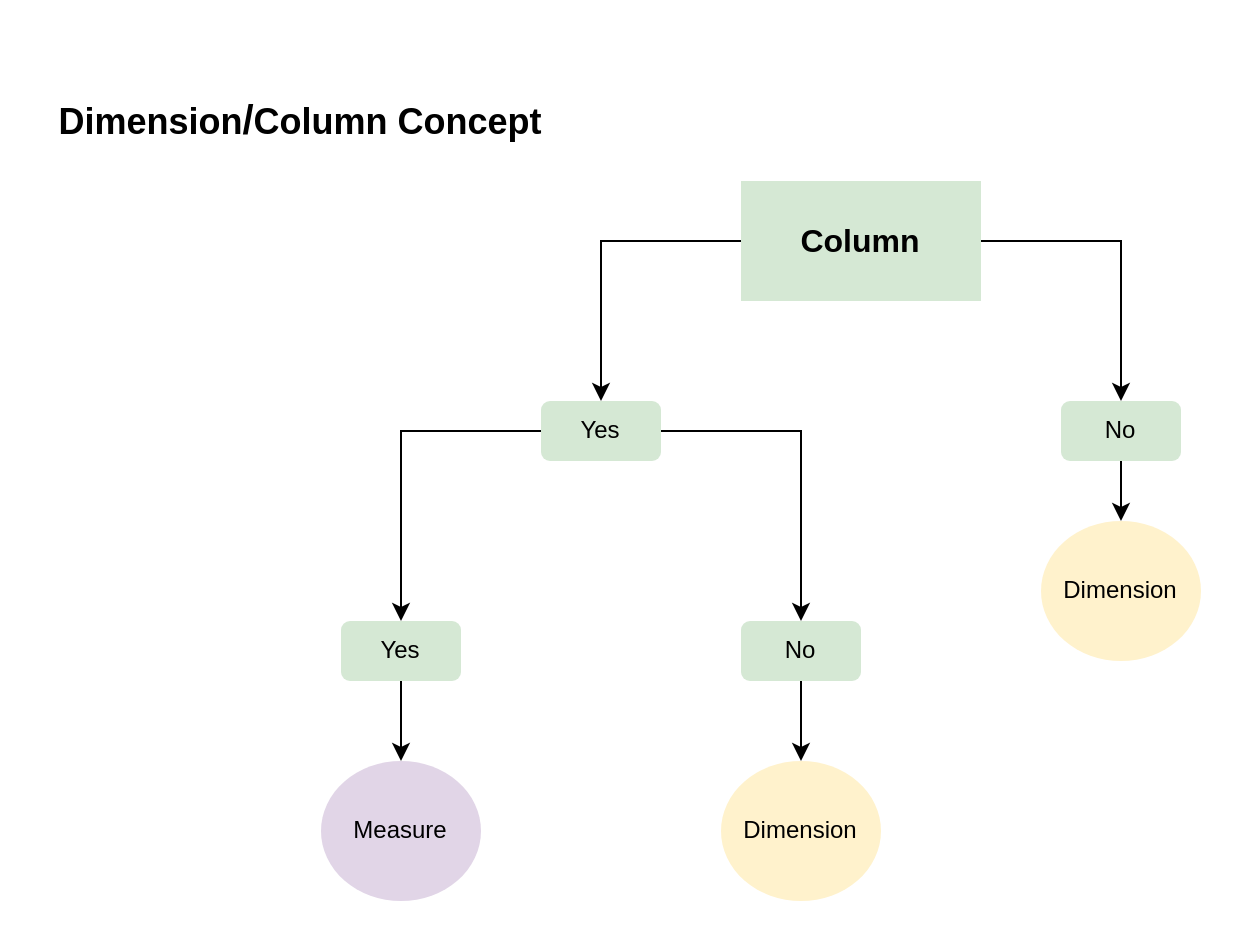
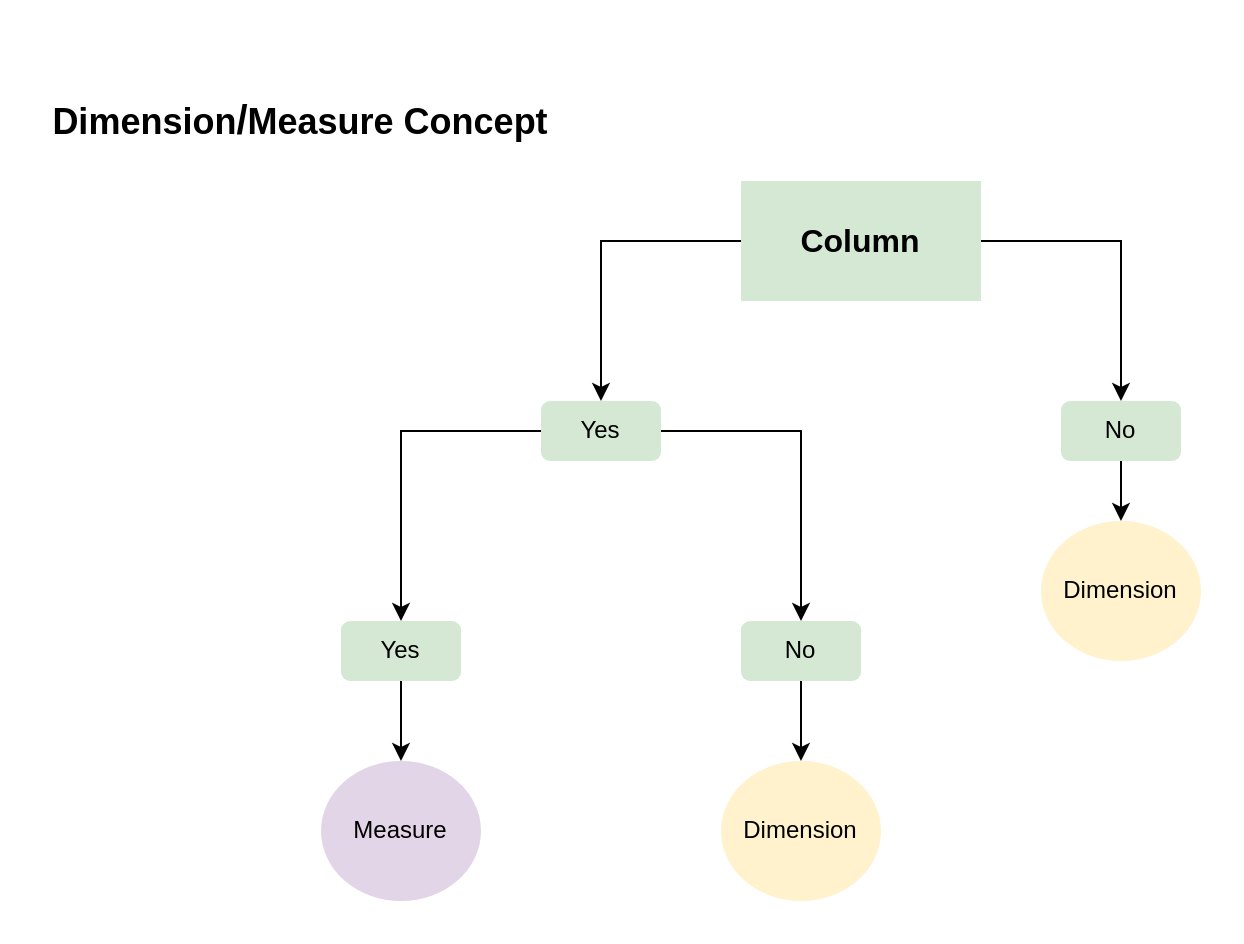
node "Dimension/Column Concept": label "Dimension/Column Concept" -> "Dimension/Measure Concept"
